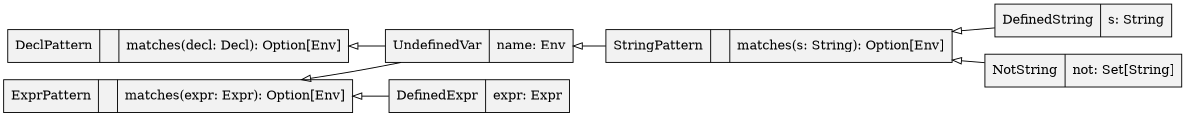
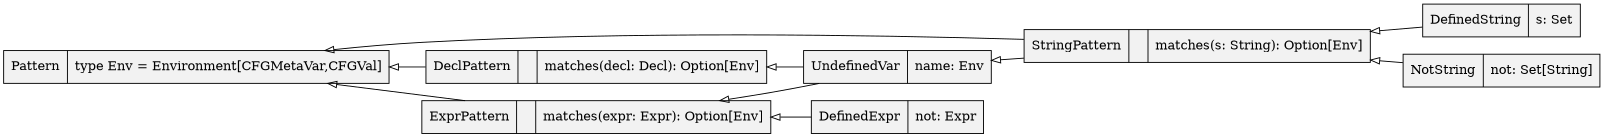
node "DefinedString": text "s: String" -> "s: Set"
node "Pattern": added
node "DefinedExpr": text "expr: Expr" -> "not: Expr"
